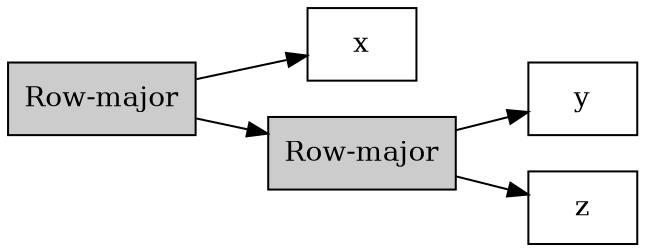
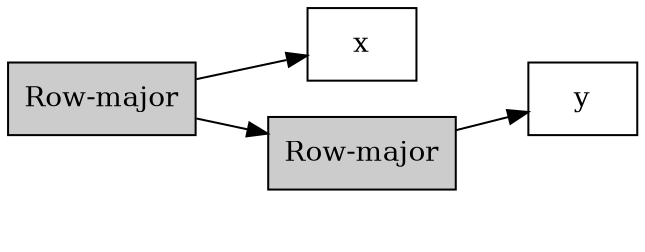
node "z": removed
